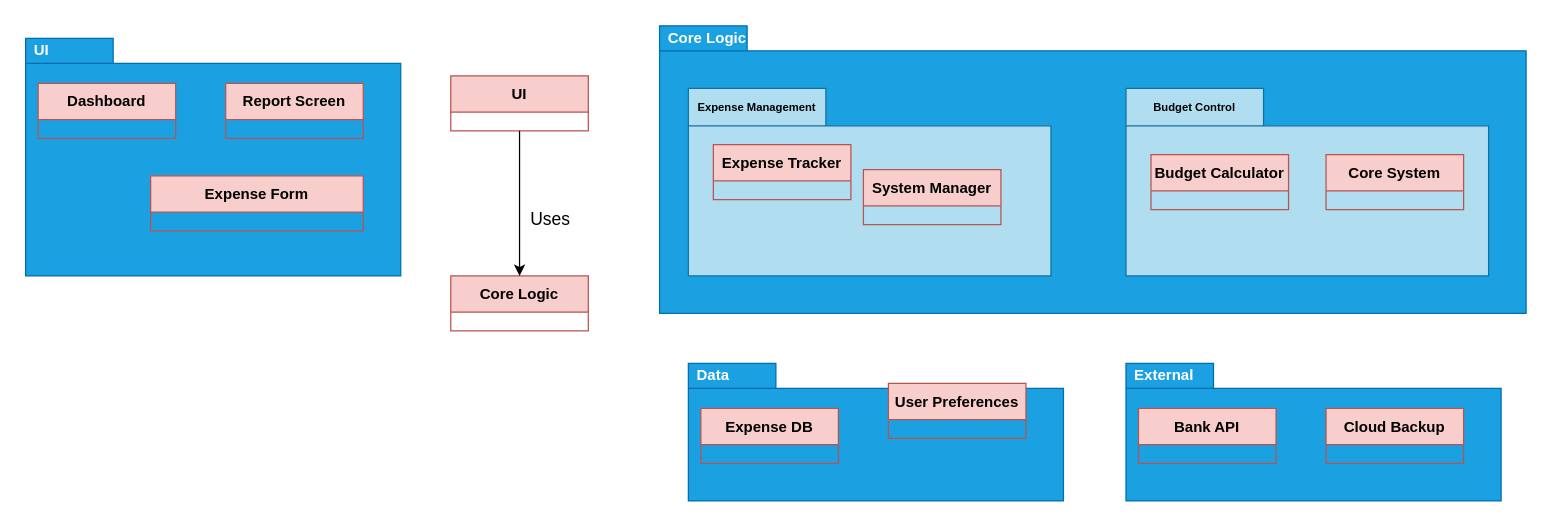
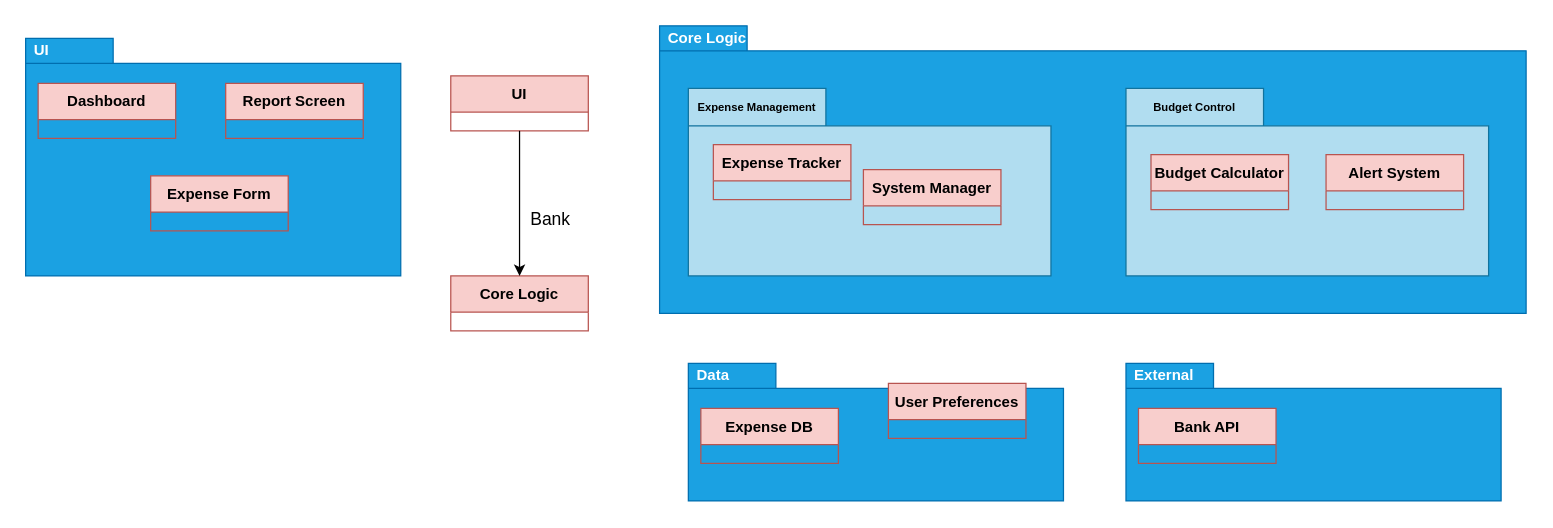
node "Core System": label "Core System" -> "Alert System"
node "Expense Form": size 213x55 -> 138x55
node "Uses": label "Uses" -> "Bank"
node "Cloud Backup": removed
